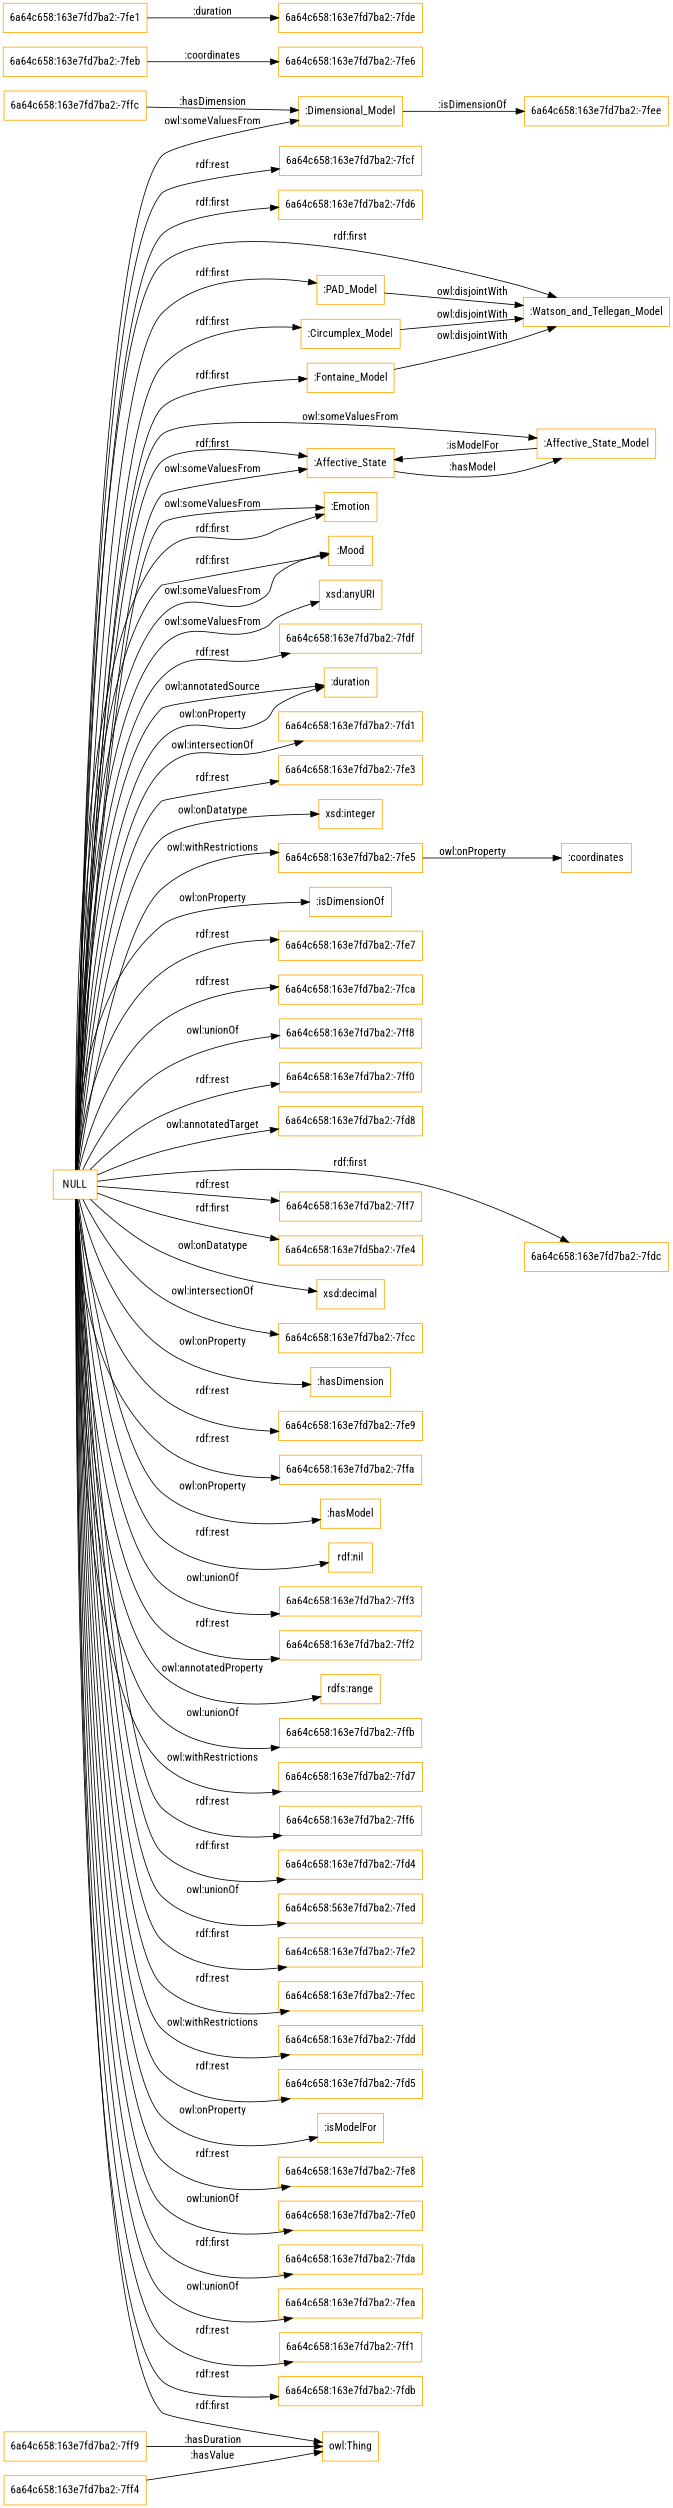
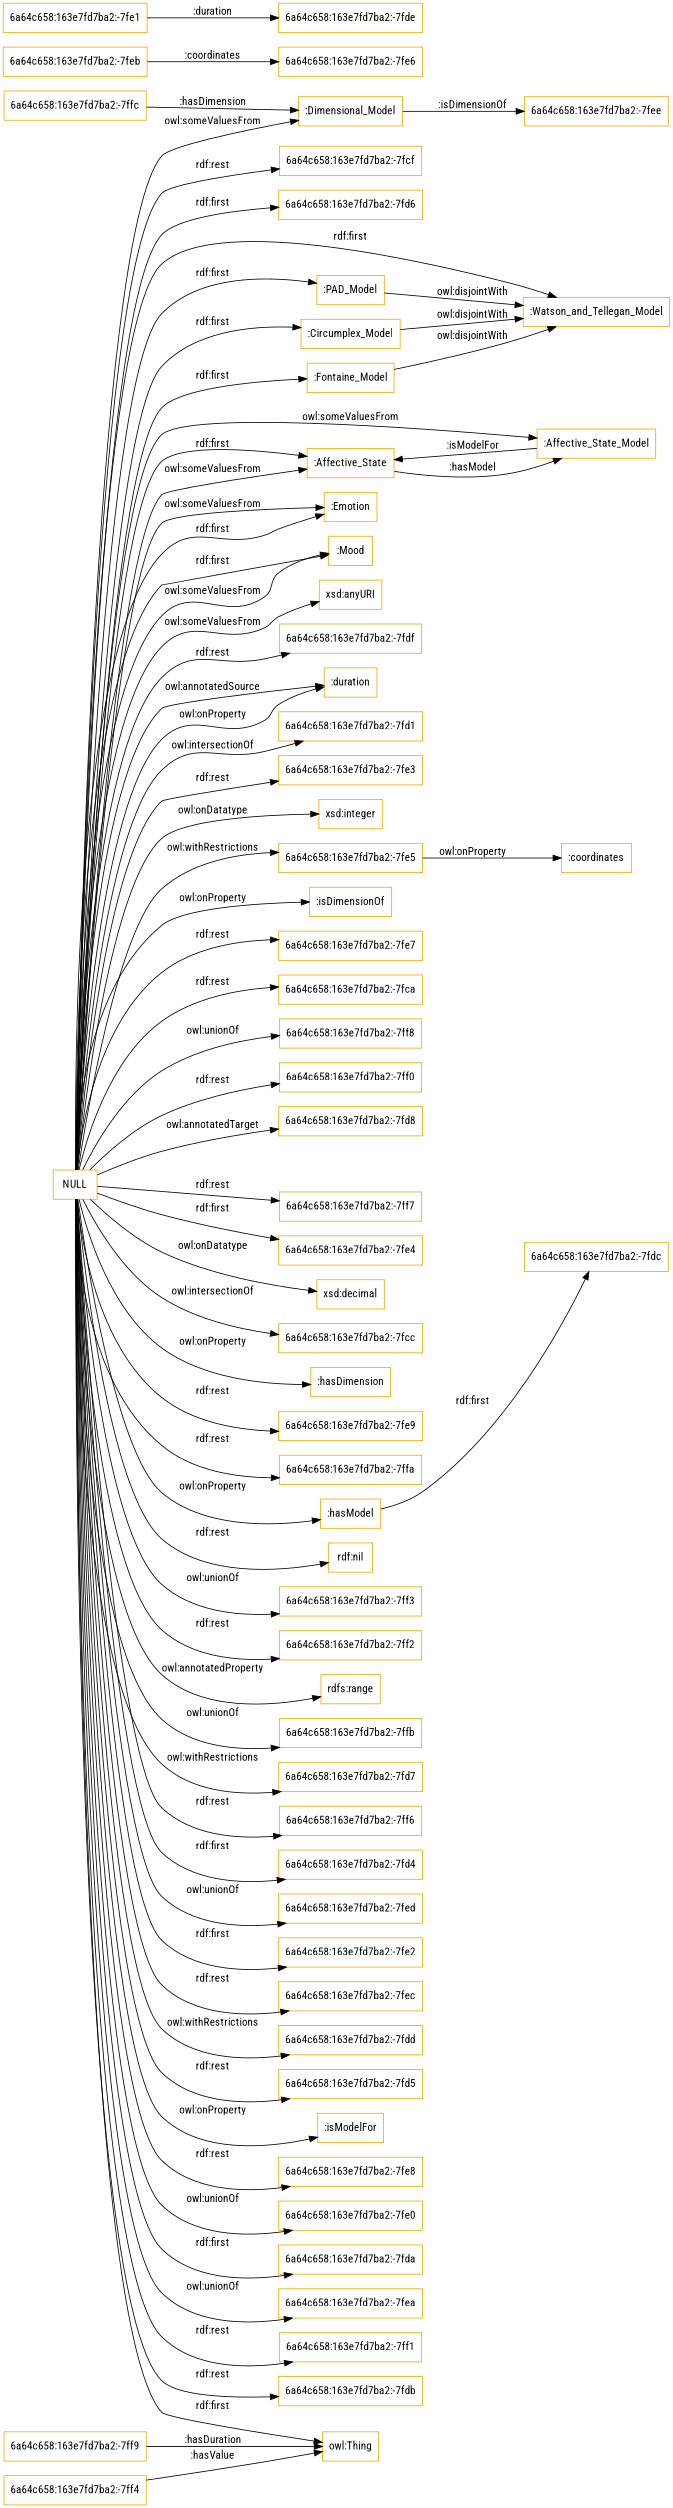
edge "NULL" -> "6a64c658:163e7fd7ba2:-7fdc": now ":hasModel" -> "6a64c658:163e7fd7ba2:-7fdc"
node "6a64c658:163e7fd5ba2:-7fe4": label "6a64c658:163e7fd5ba2:-7fe4" -> "6a64c658:163e7fd7ba2:-7fe4"
node "6a64c658:563e7fd7ba2:-7fed": label "6a64c658:563e7fd7ba2:-7fed" -> "6a64c658:163e7fd7ba2:-7fed"
